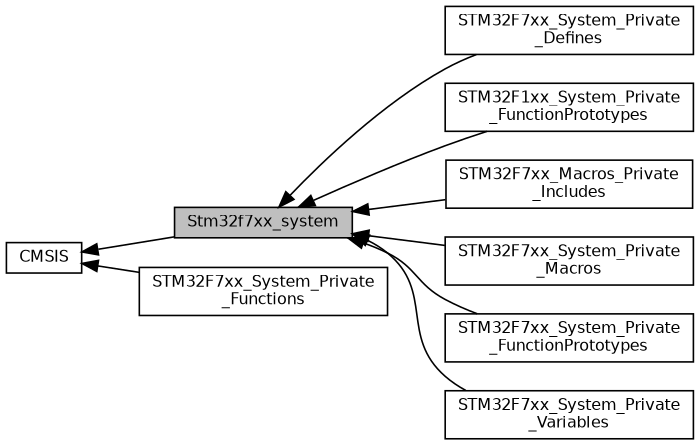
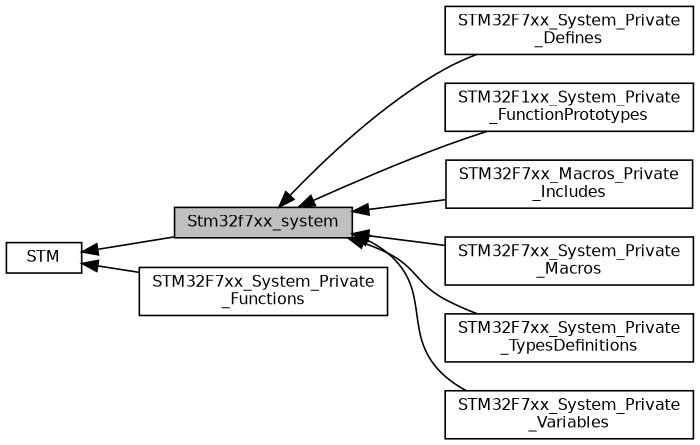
node "CMSIS": label "CMSIS" -> "STM"
node "STM32F7xx_System_Private _FunctionPrototypes": label "STM32F7xx_System_Private _FunctionPrototypes" -> "STM32F7xx_System_Private _TypesDefinitions"
